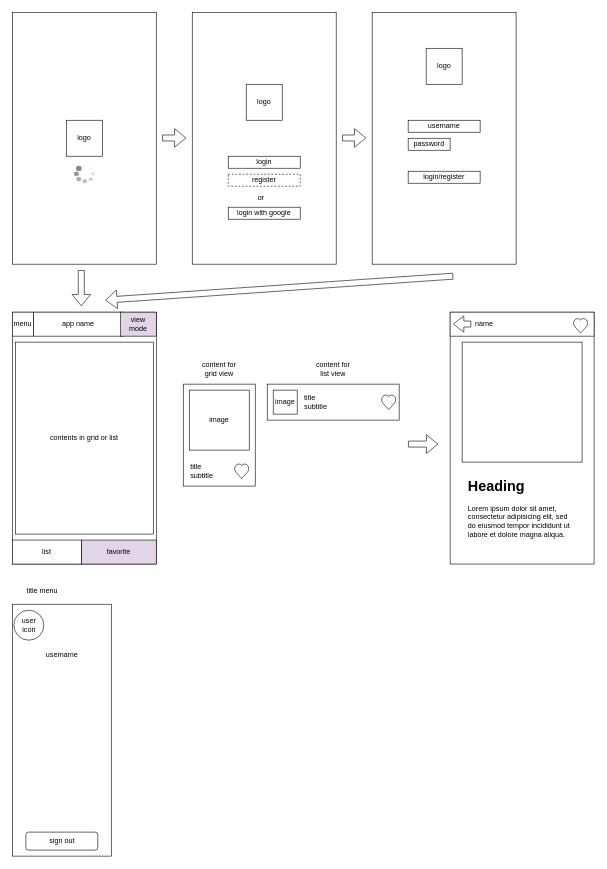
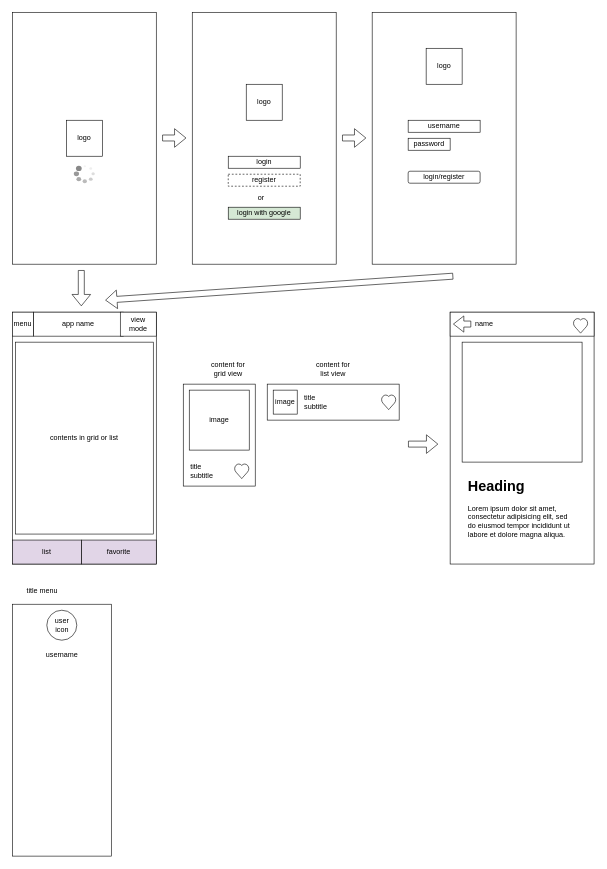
node "login/register": shape rectangle -> rounded rectangle
node "login with google": fillcolor #ffffff -> #d5e8d4
node "view mode": fillcolor #e1d5e7 -> #ffffff
node "content for grid view": moved (219, 369) -> (228, 369)
node "list": fillcolor #ffffff -> #e1d5e7
node "user icon": moved (29, 626) -> (62, 626)
node "sign out": removed
